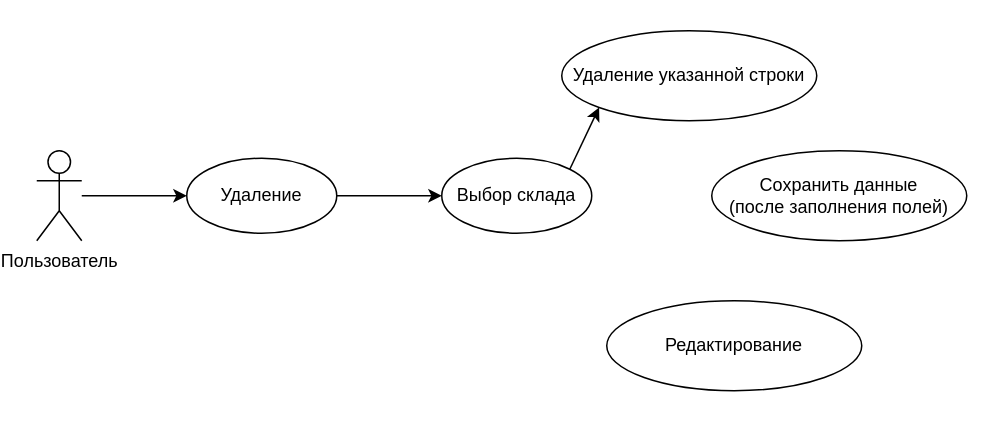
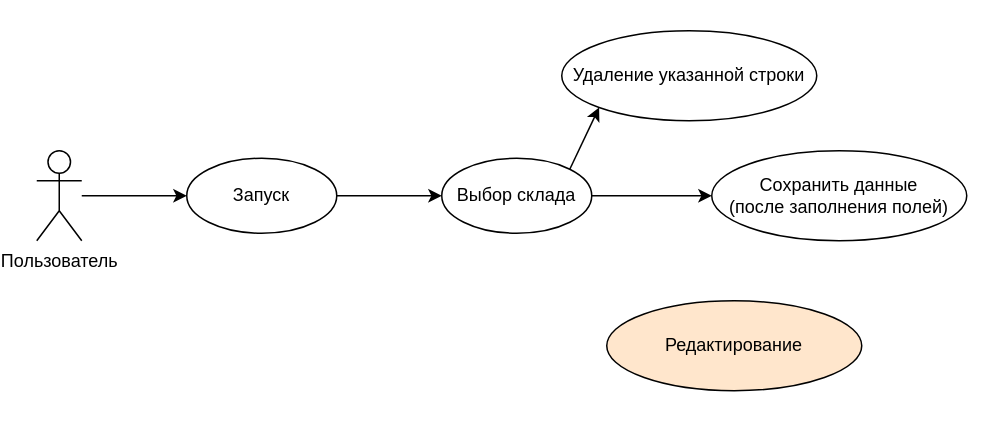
node "Удаление": label "Удаление" -> "Запуск"
edge "Выбор склада" -> "Сохранить данные (после заполнения полей)": added
node "Редактирование": fillcolor #ffffff -> #ffe6cc
